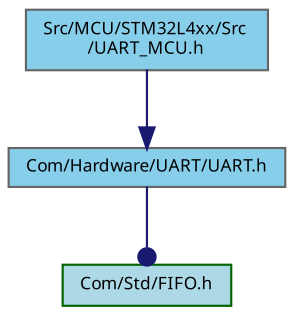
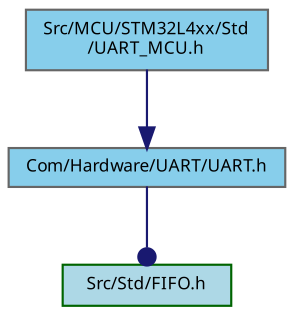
node "Src/MCU/STM32L4xx/Src /UART_MCU.h": label "Src/MCU/STM32L4xx/Src /UART_MCU.h" -> "Src/MCU/STM32L4xx/Std /UART_MCU.h"
node "Com/Std/FIFO.h": label "Com/Std/FIFO.h" -> "Src/Std/FIFO.h"
